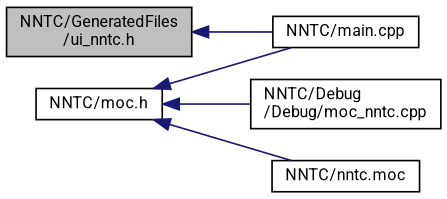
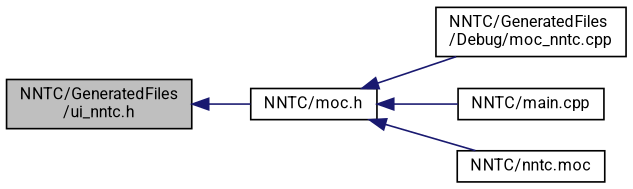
edge "NNTC/main.cpp" -> "NNTC/GeneratedFiles /ui_nntc.h": now "NNTC/moc.h" -> "NNTC/GeneratedFiles /ui_nntc.h"
node "NNTC/Debug /Debug/moc_nntc.cpp": label "NNTC/Debug /Debug/moc_nntc.cpp" -> "NNTC/GeneratedFiles /Debug/moc_nntc.cpp"
